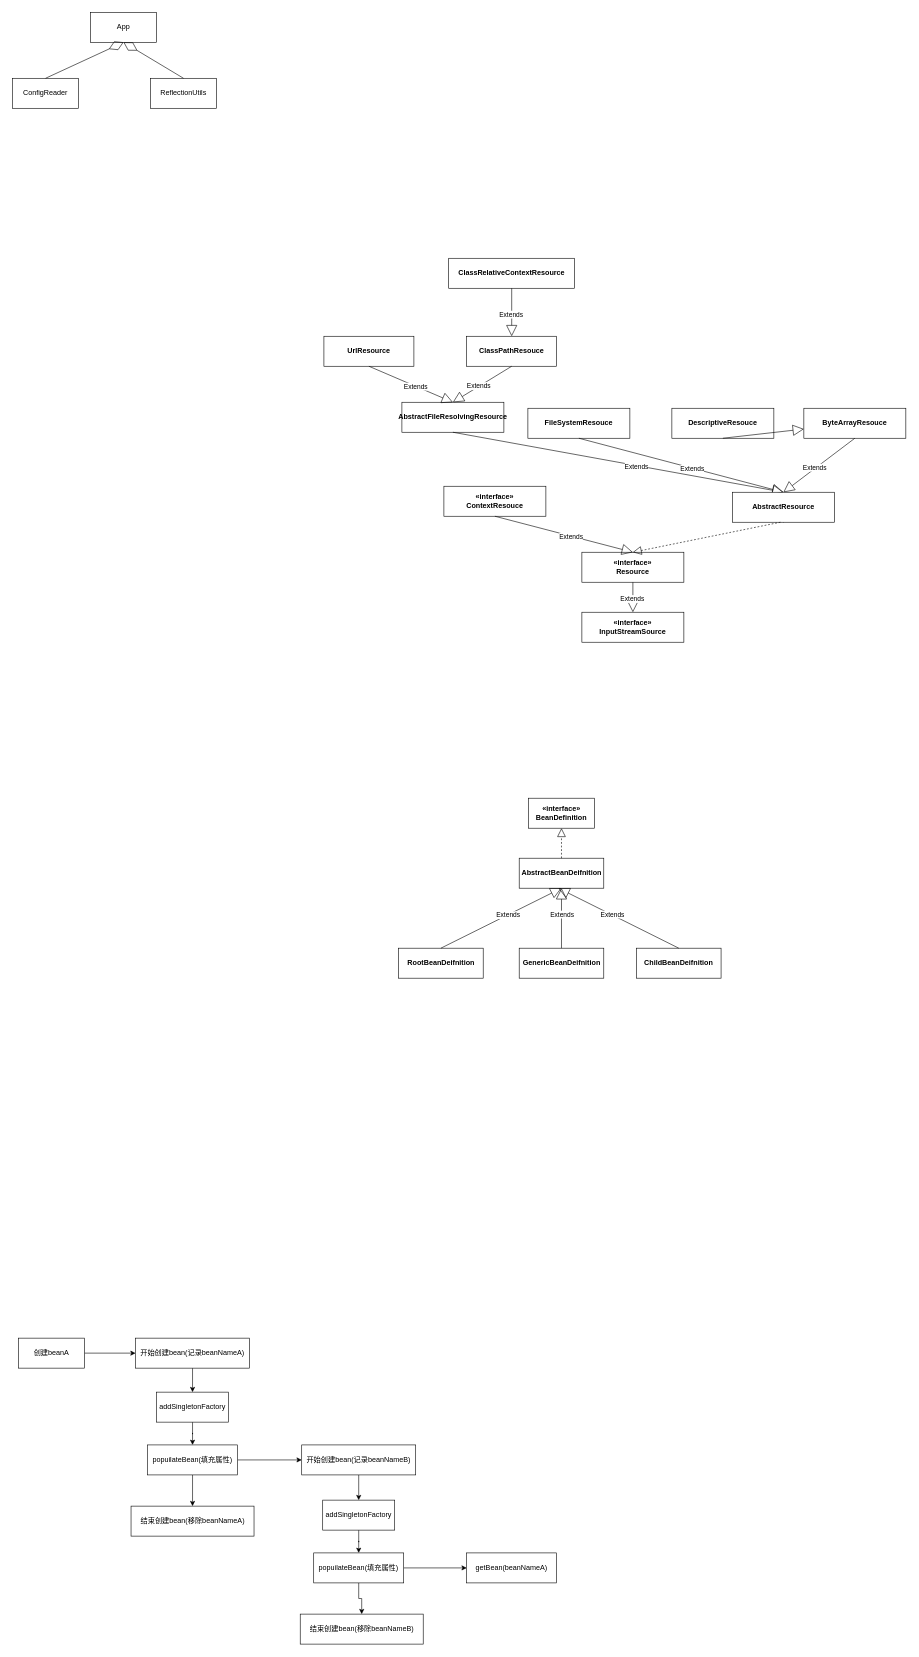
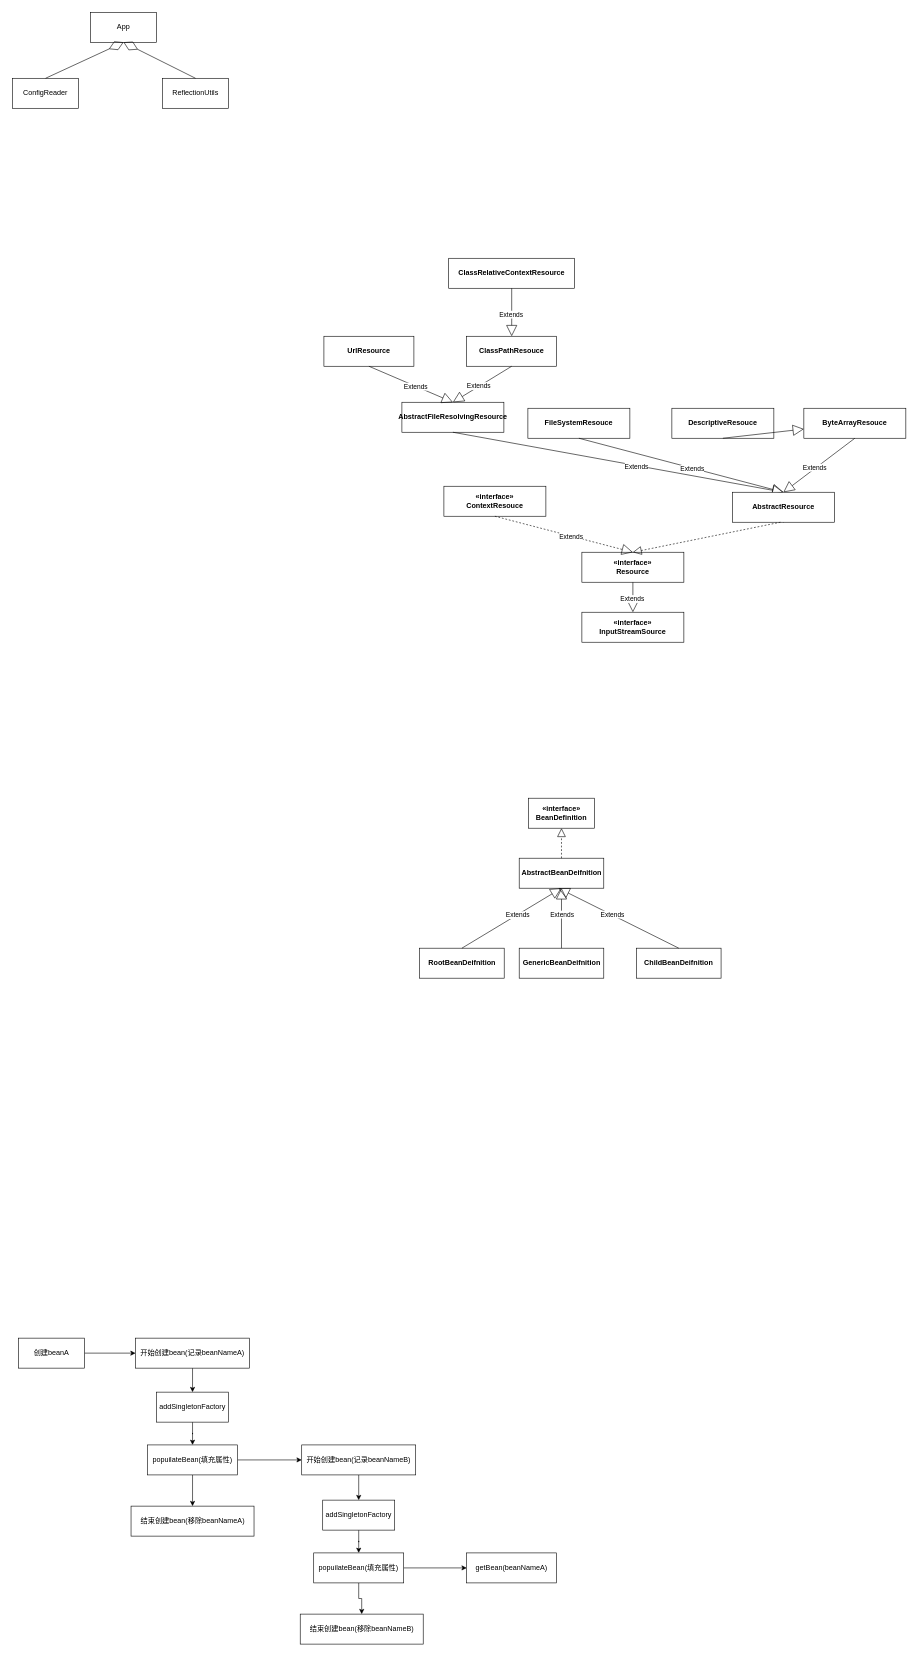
node "ReflectionUtils": moved (183, 93) -> (195, 93)
edge "«interface»ContextResouce" -> "«interface»Resource": style solid -> dashed
node "RootBeanDeifnition": moved (441, 963) -> (462, 963)
